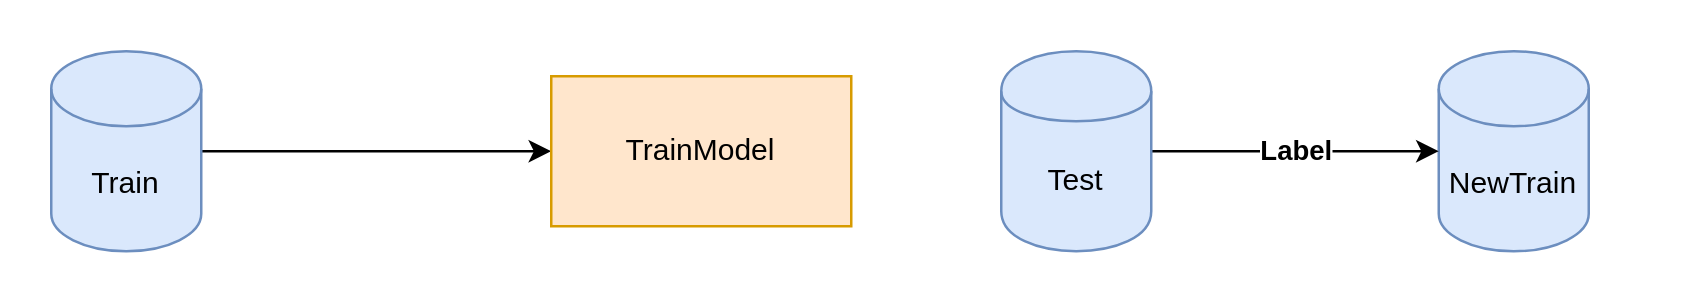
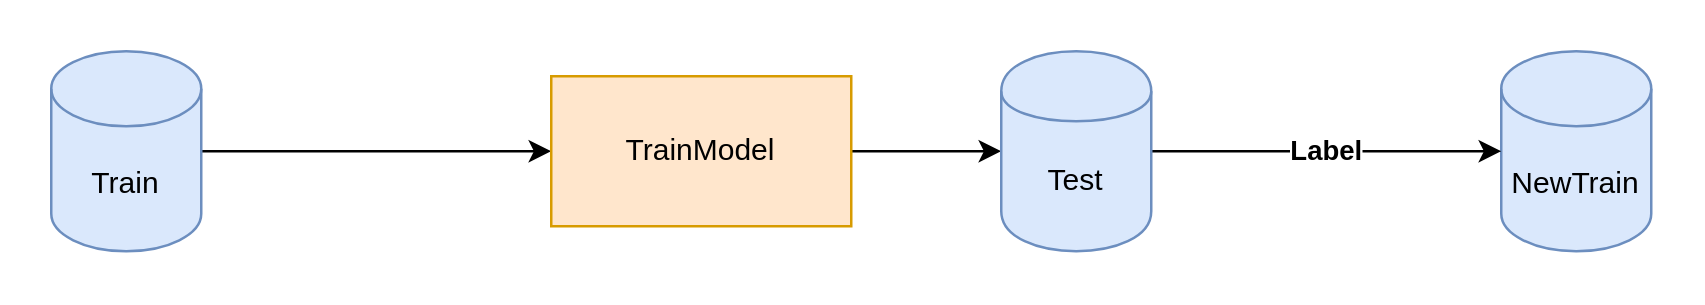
edge "TrainModel" -> "Test": added
node "NewTrain": moved (1514, 151) -> (1576, 151)
